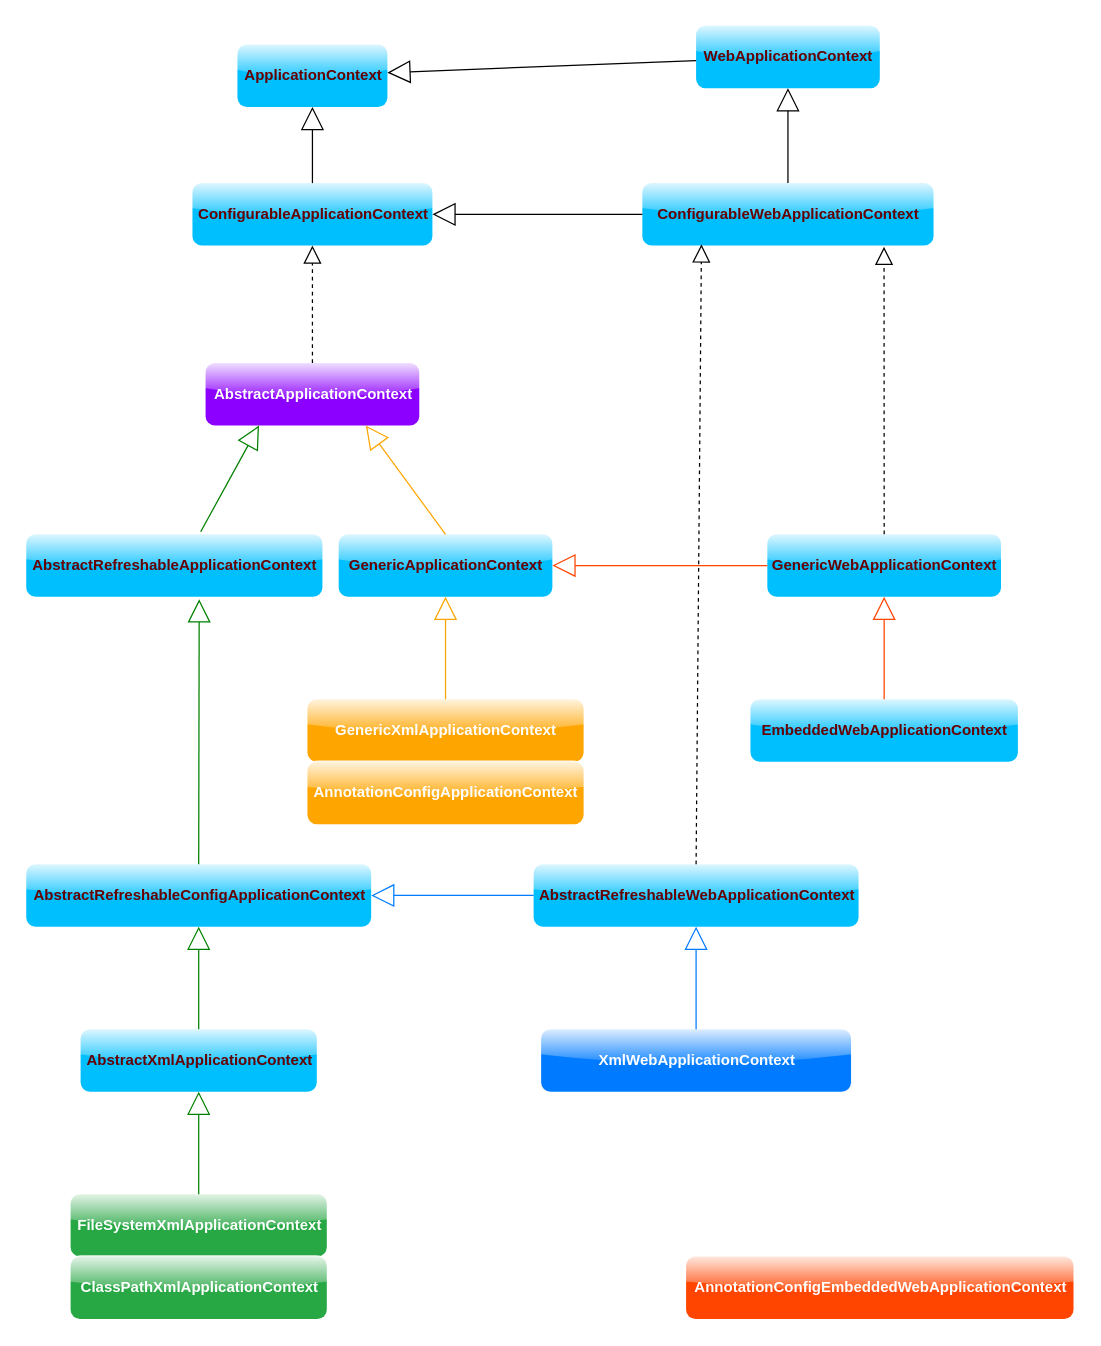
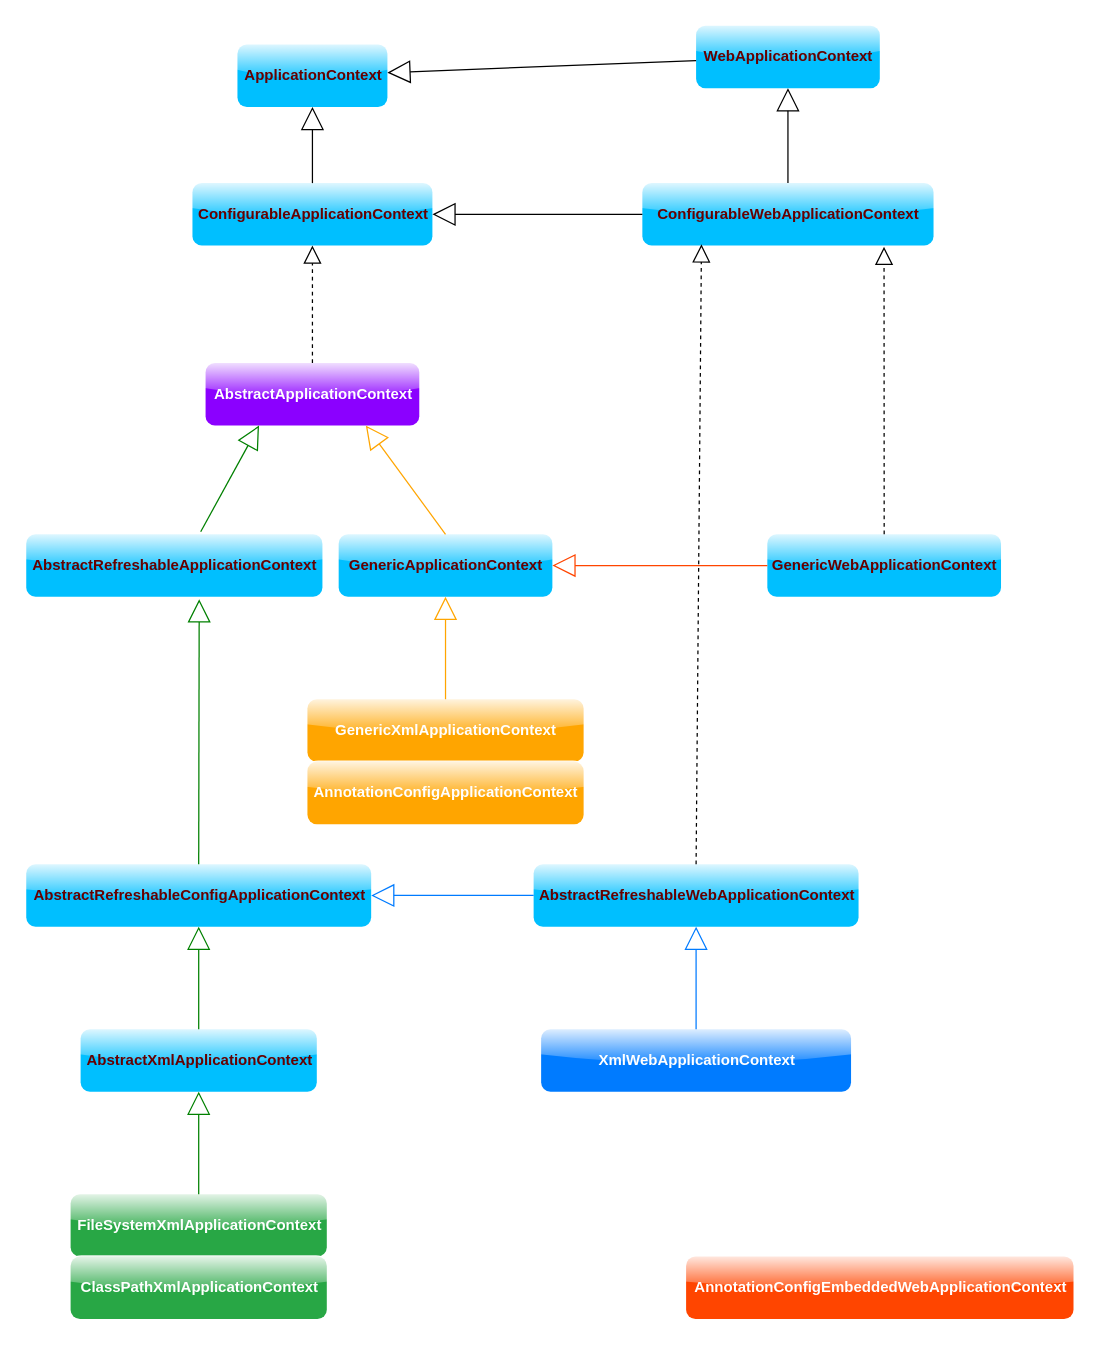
edge "EmbeddedWebApplicationContext" -> "GenericWebApplicationContext": removed
node "EmbeddedWebApplicationContext": removed
